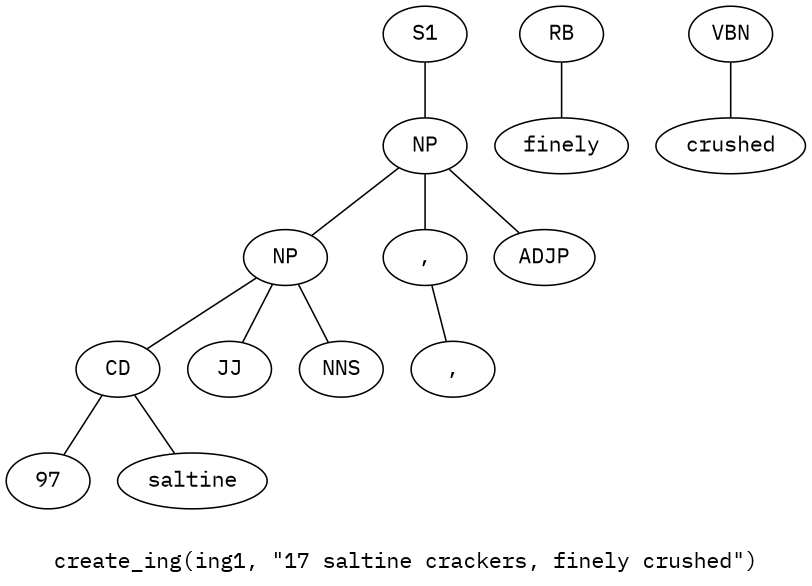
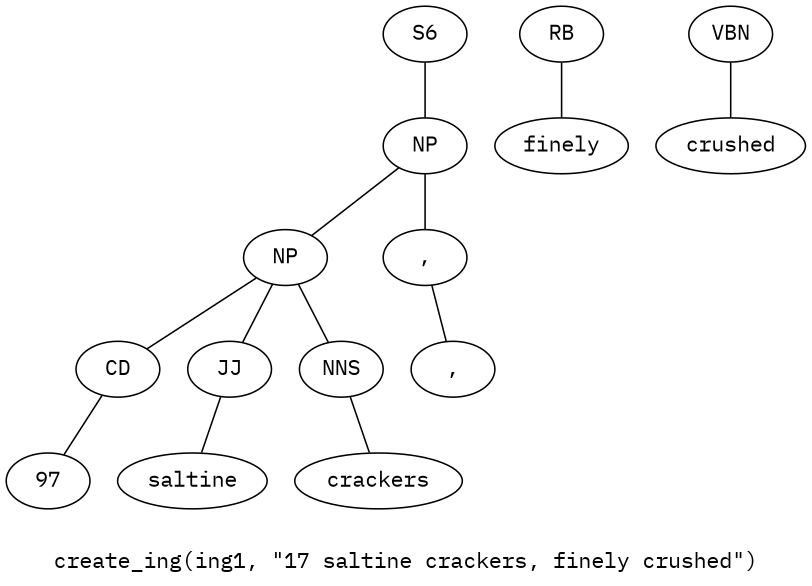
node "S1": label "S1" -> "S6"
node "ADJP": removed
edge "CD" -- "saltine": now "JJ" -- "saltine"
node "crackers": added
